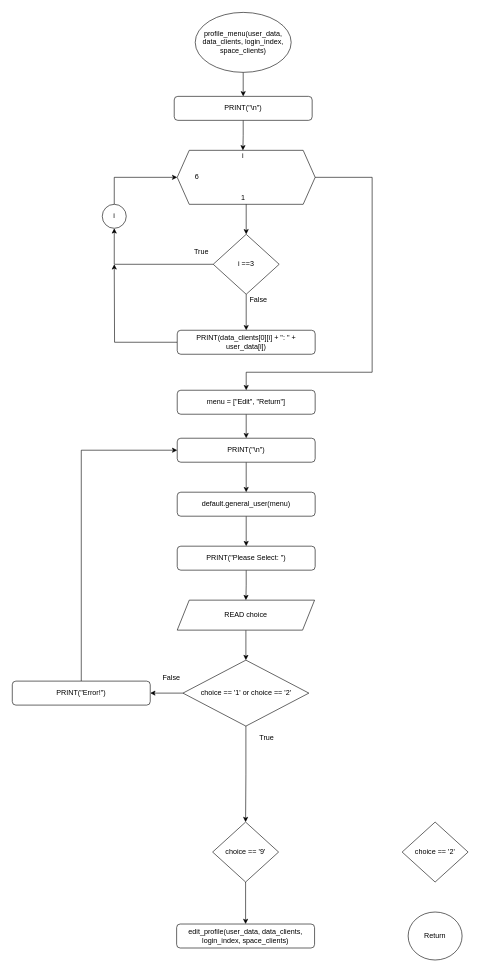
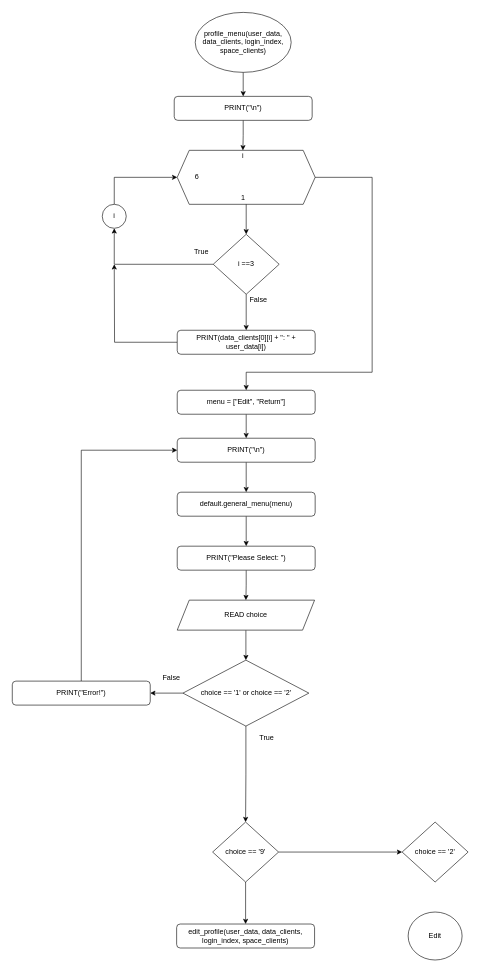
node "default.general_user(menu)": label "default.general_user(menu)" -> "default.general_menu(menu)"
edge "choice == '9'" -> "choice == '2'": added
node "Return": label "Return" -> "Edit"
